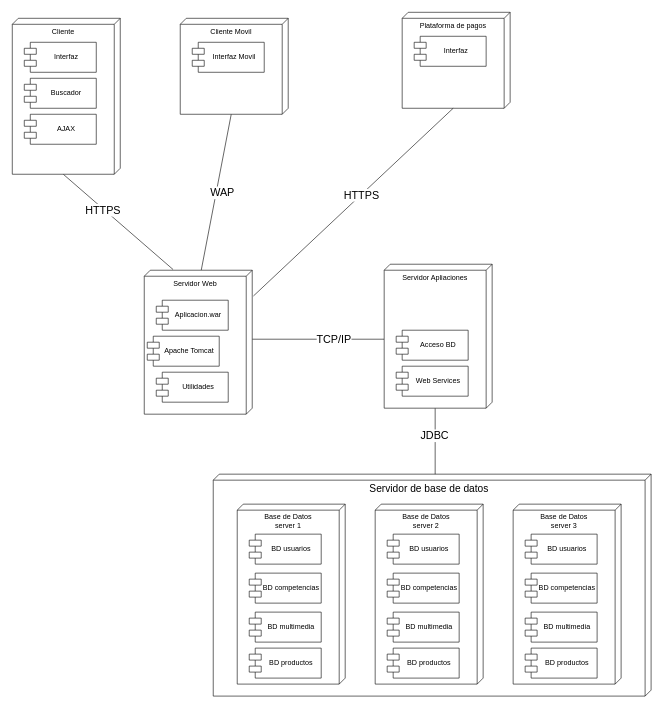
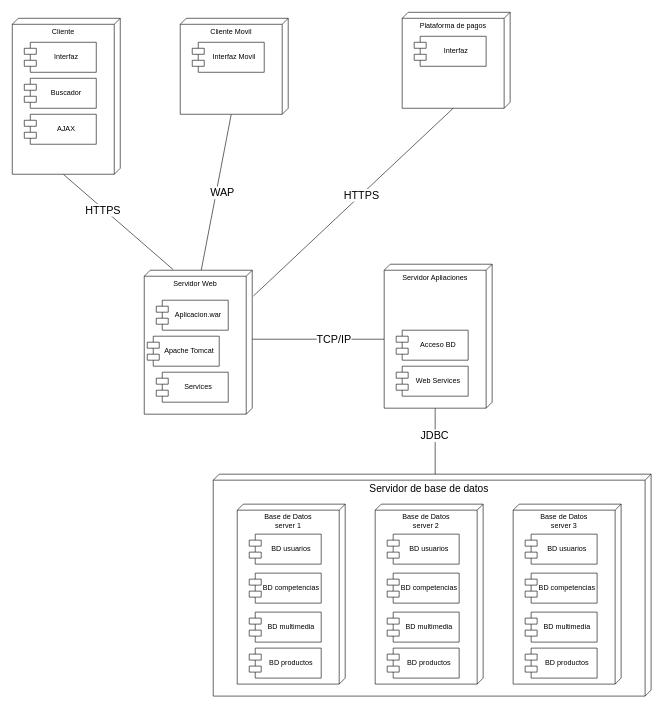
node "Utilidades": label "Utilidades" -> "Services"
